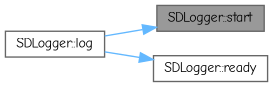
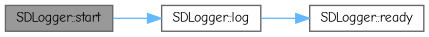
edge "SDLogger::log" -> "SDLogger::start": reversed
